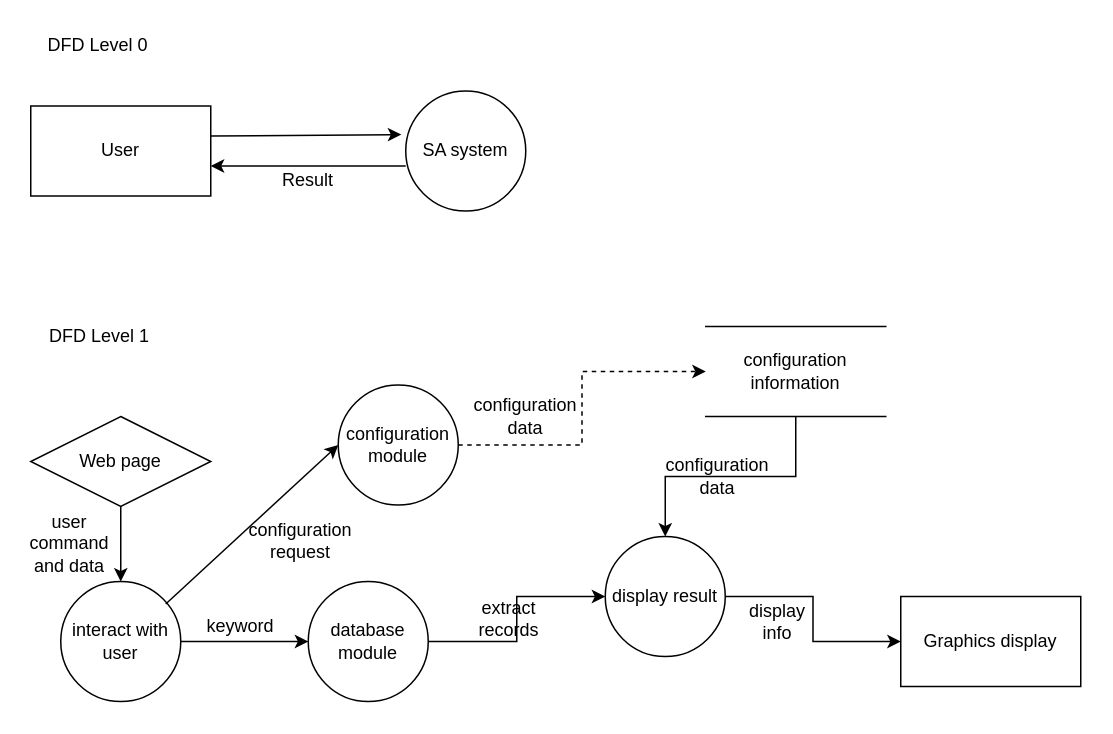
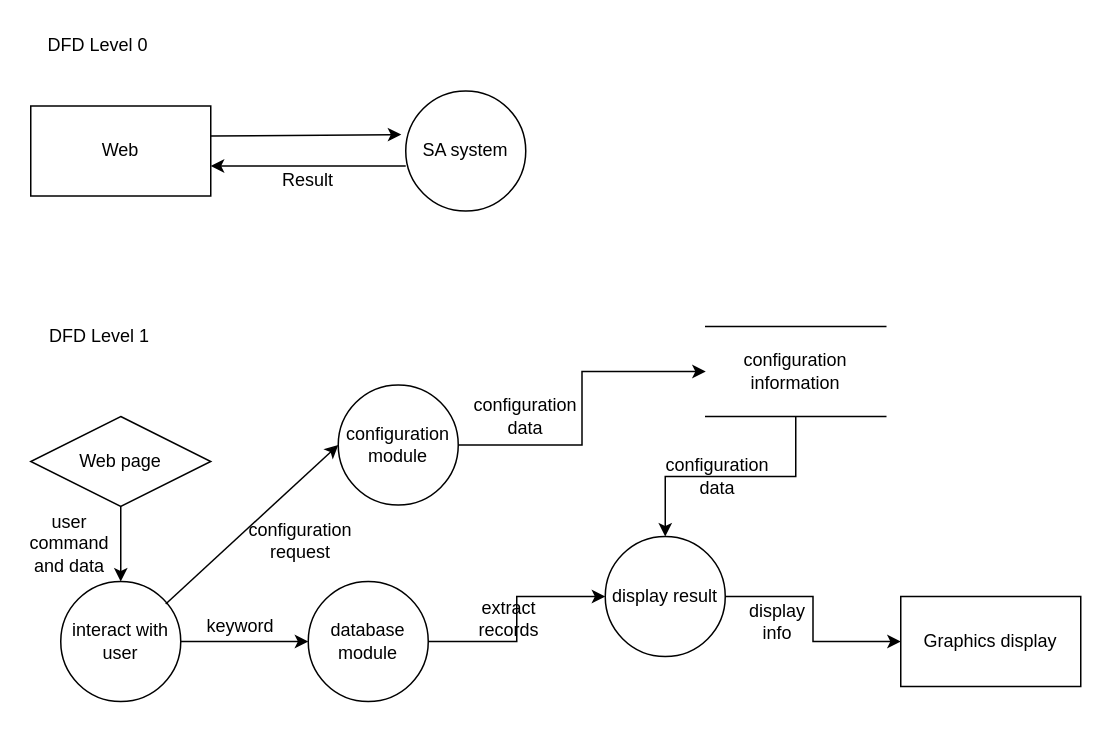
node "User": label "User" -> "Web"
edge "configuration module" -> "configuration information": style dashed -> solid
